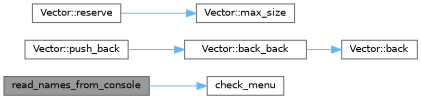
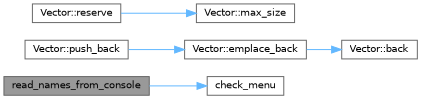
node "Vector::back_back": label "Vector::back_back" -> "Vector::emplace_back"
